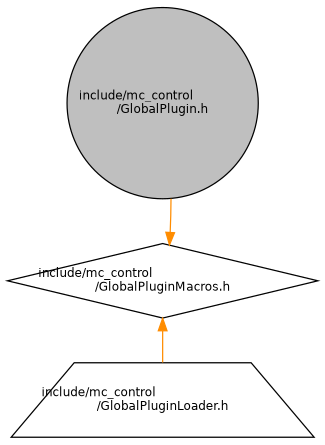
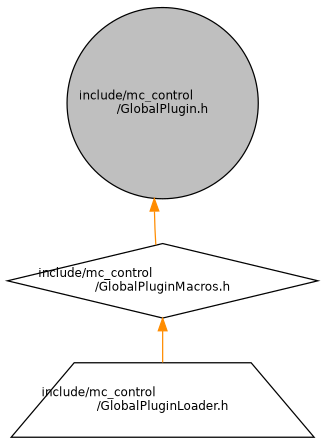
edge "include/mc_control /GlobalPlugin.h" -> "include/mc_control /GlobalPluginMacros.h": reversed
